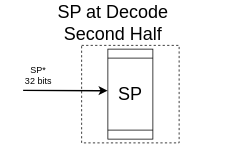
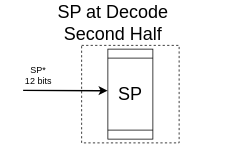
node "SP* 32 bits": label "SP* 32 bits" -> "SP* 12 bits"
